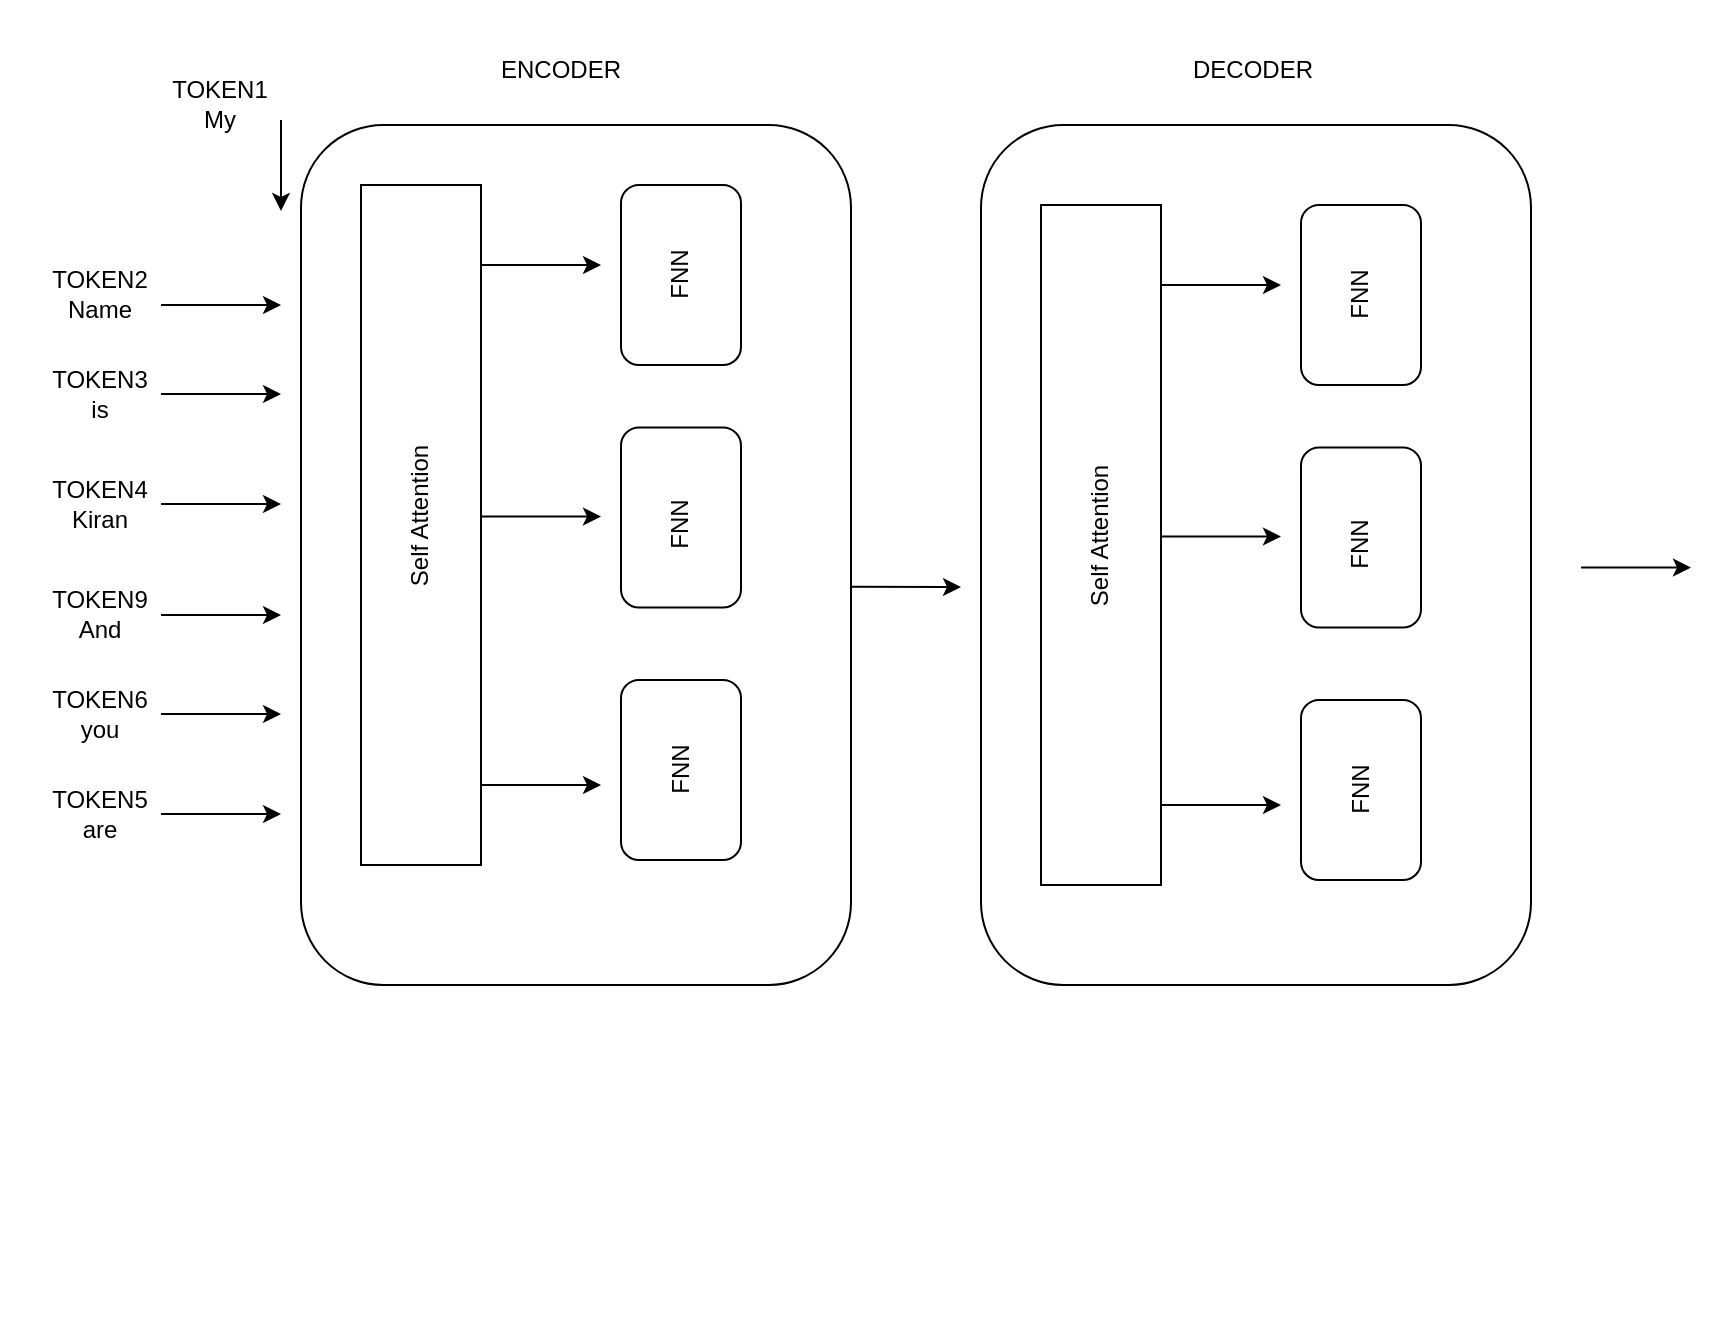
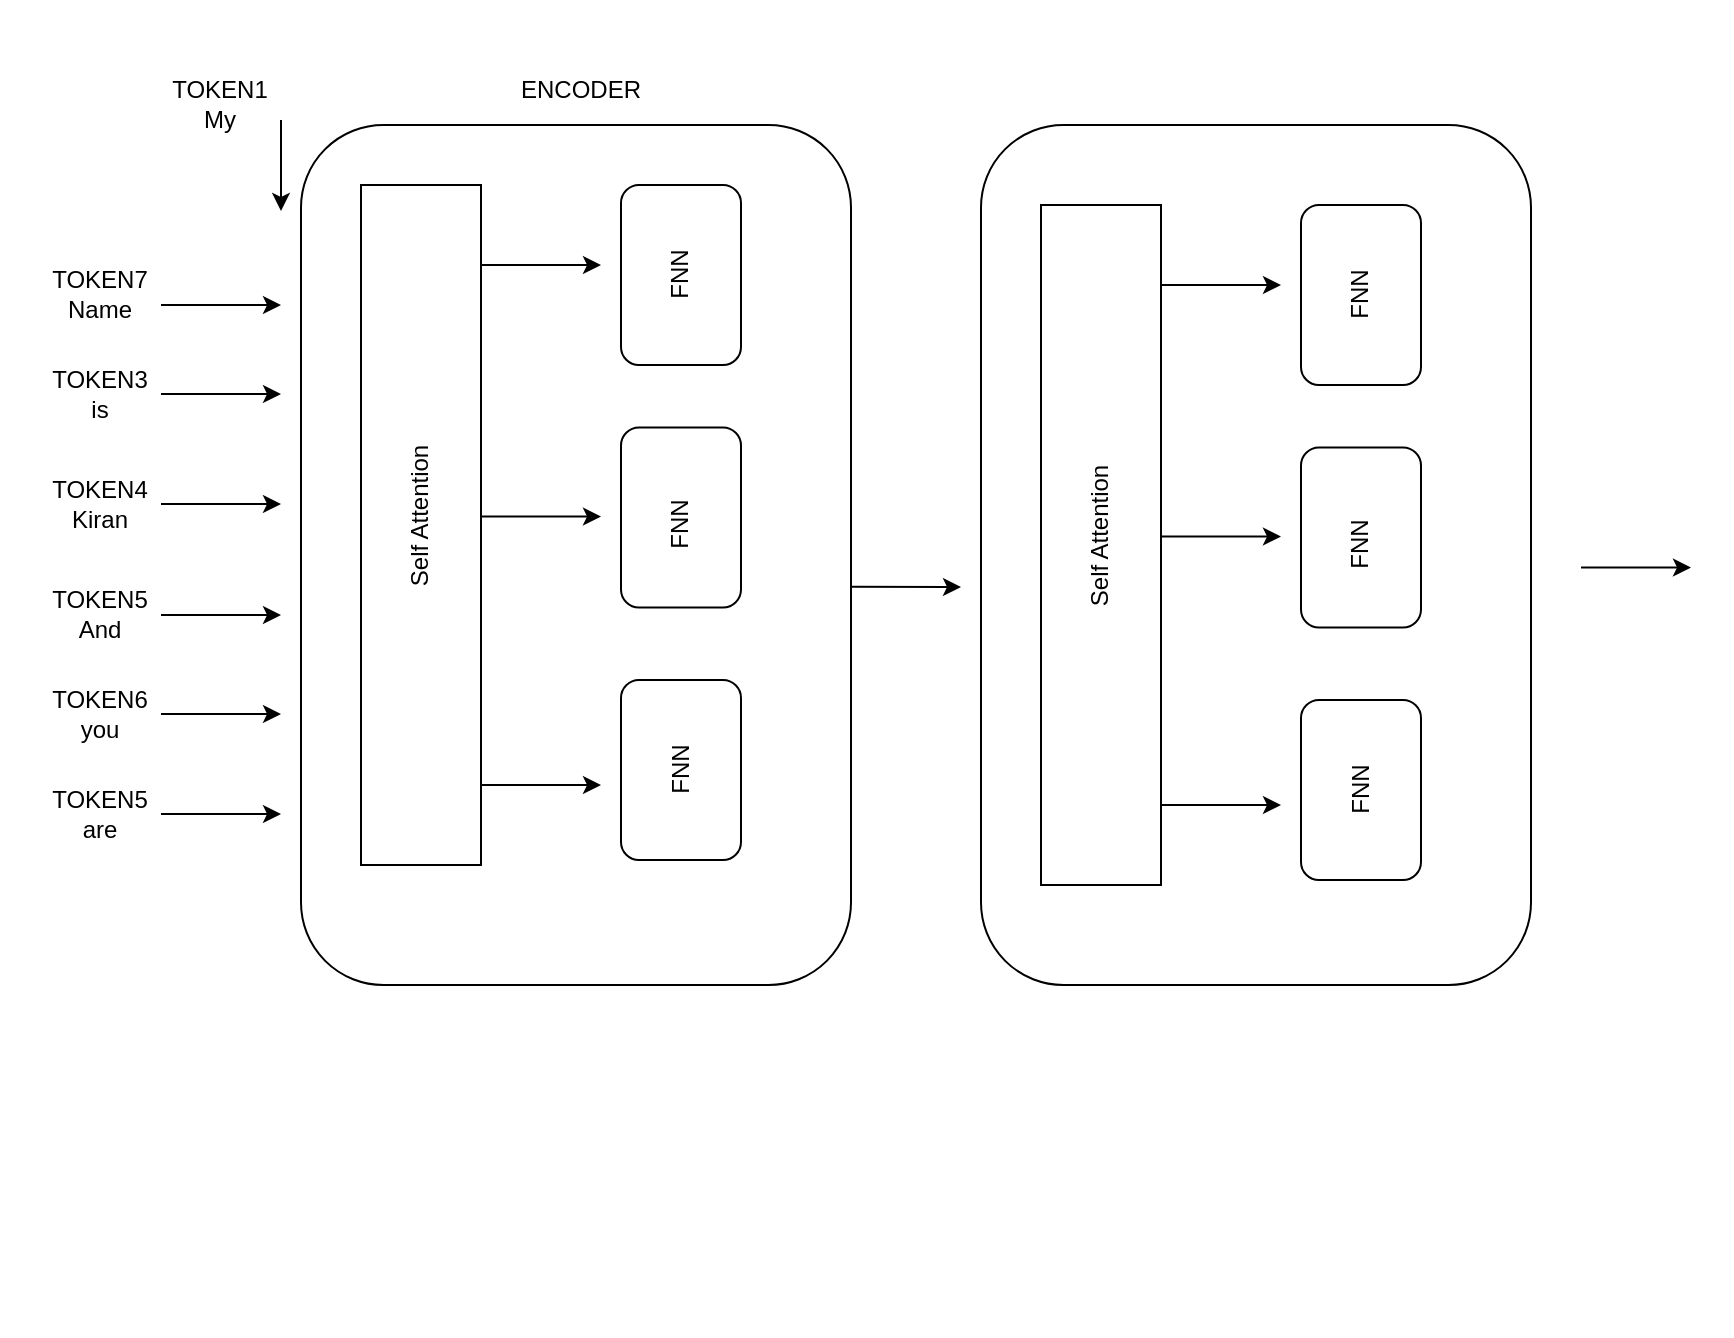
node "ENCODER": moved (561, 71) -> (581, 91)
node "DECODER": removed
node "TOKEN2 Name": label "TOKEN2 Name" -> "TOKEN7 Name"
node "TOKEN9 And": label "TOKEN9 And" -> "TOKEN5 And"
